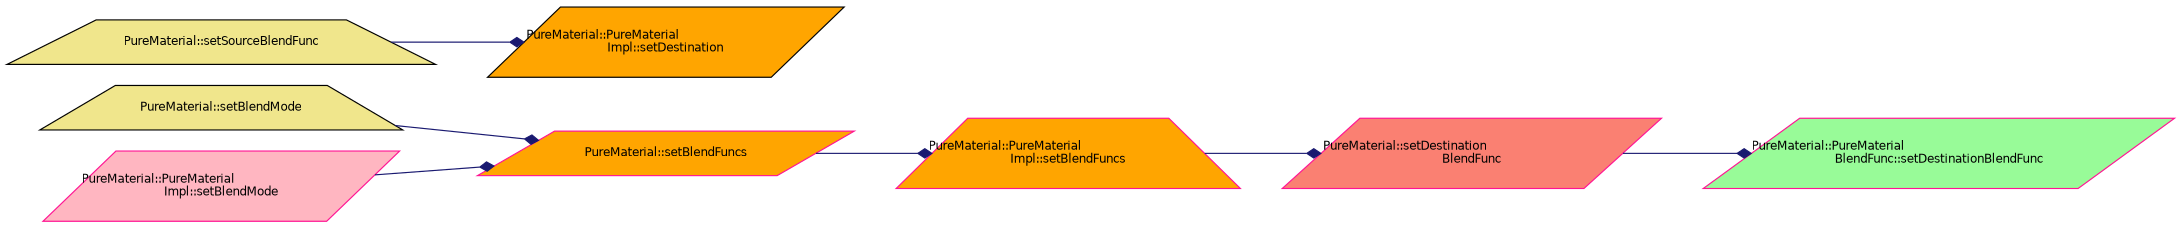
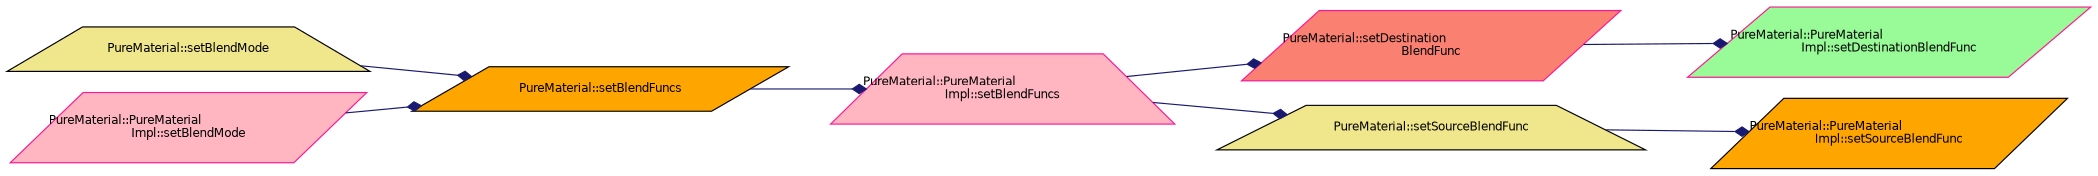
node "PureMaterial::PureMaterial Impl::setDestination": label "PureMaterial::PureMaterial Impl::setDestination" -> "PureMaterial::PureMaterial Impl::setSourceBlendFunc"
edge "PureMaterial::PureMaterial Impl::setBlendFuncs" -> "PureMaterial::setSourceBlendFunc": added
node "PureMaterial::setBlendFuncs": color deeppink -> black
node "PureMaterial::PureMaterial Impl::setBlendFuncs": fillcolor orange -> lightpink
node "PureMaterial::PureMaterial BlendFunc::setDestinationBlendFunc": label "PureMaterial::PureMaterial BlendFunc::setDestinationBlendFunc" -> "PureMaterial::PureMaterial Impl::setDestinationBlendFunc"
